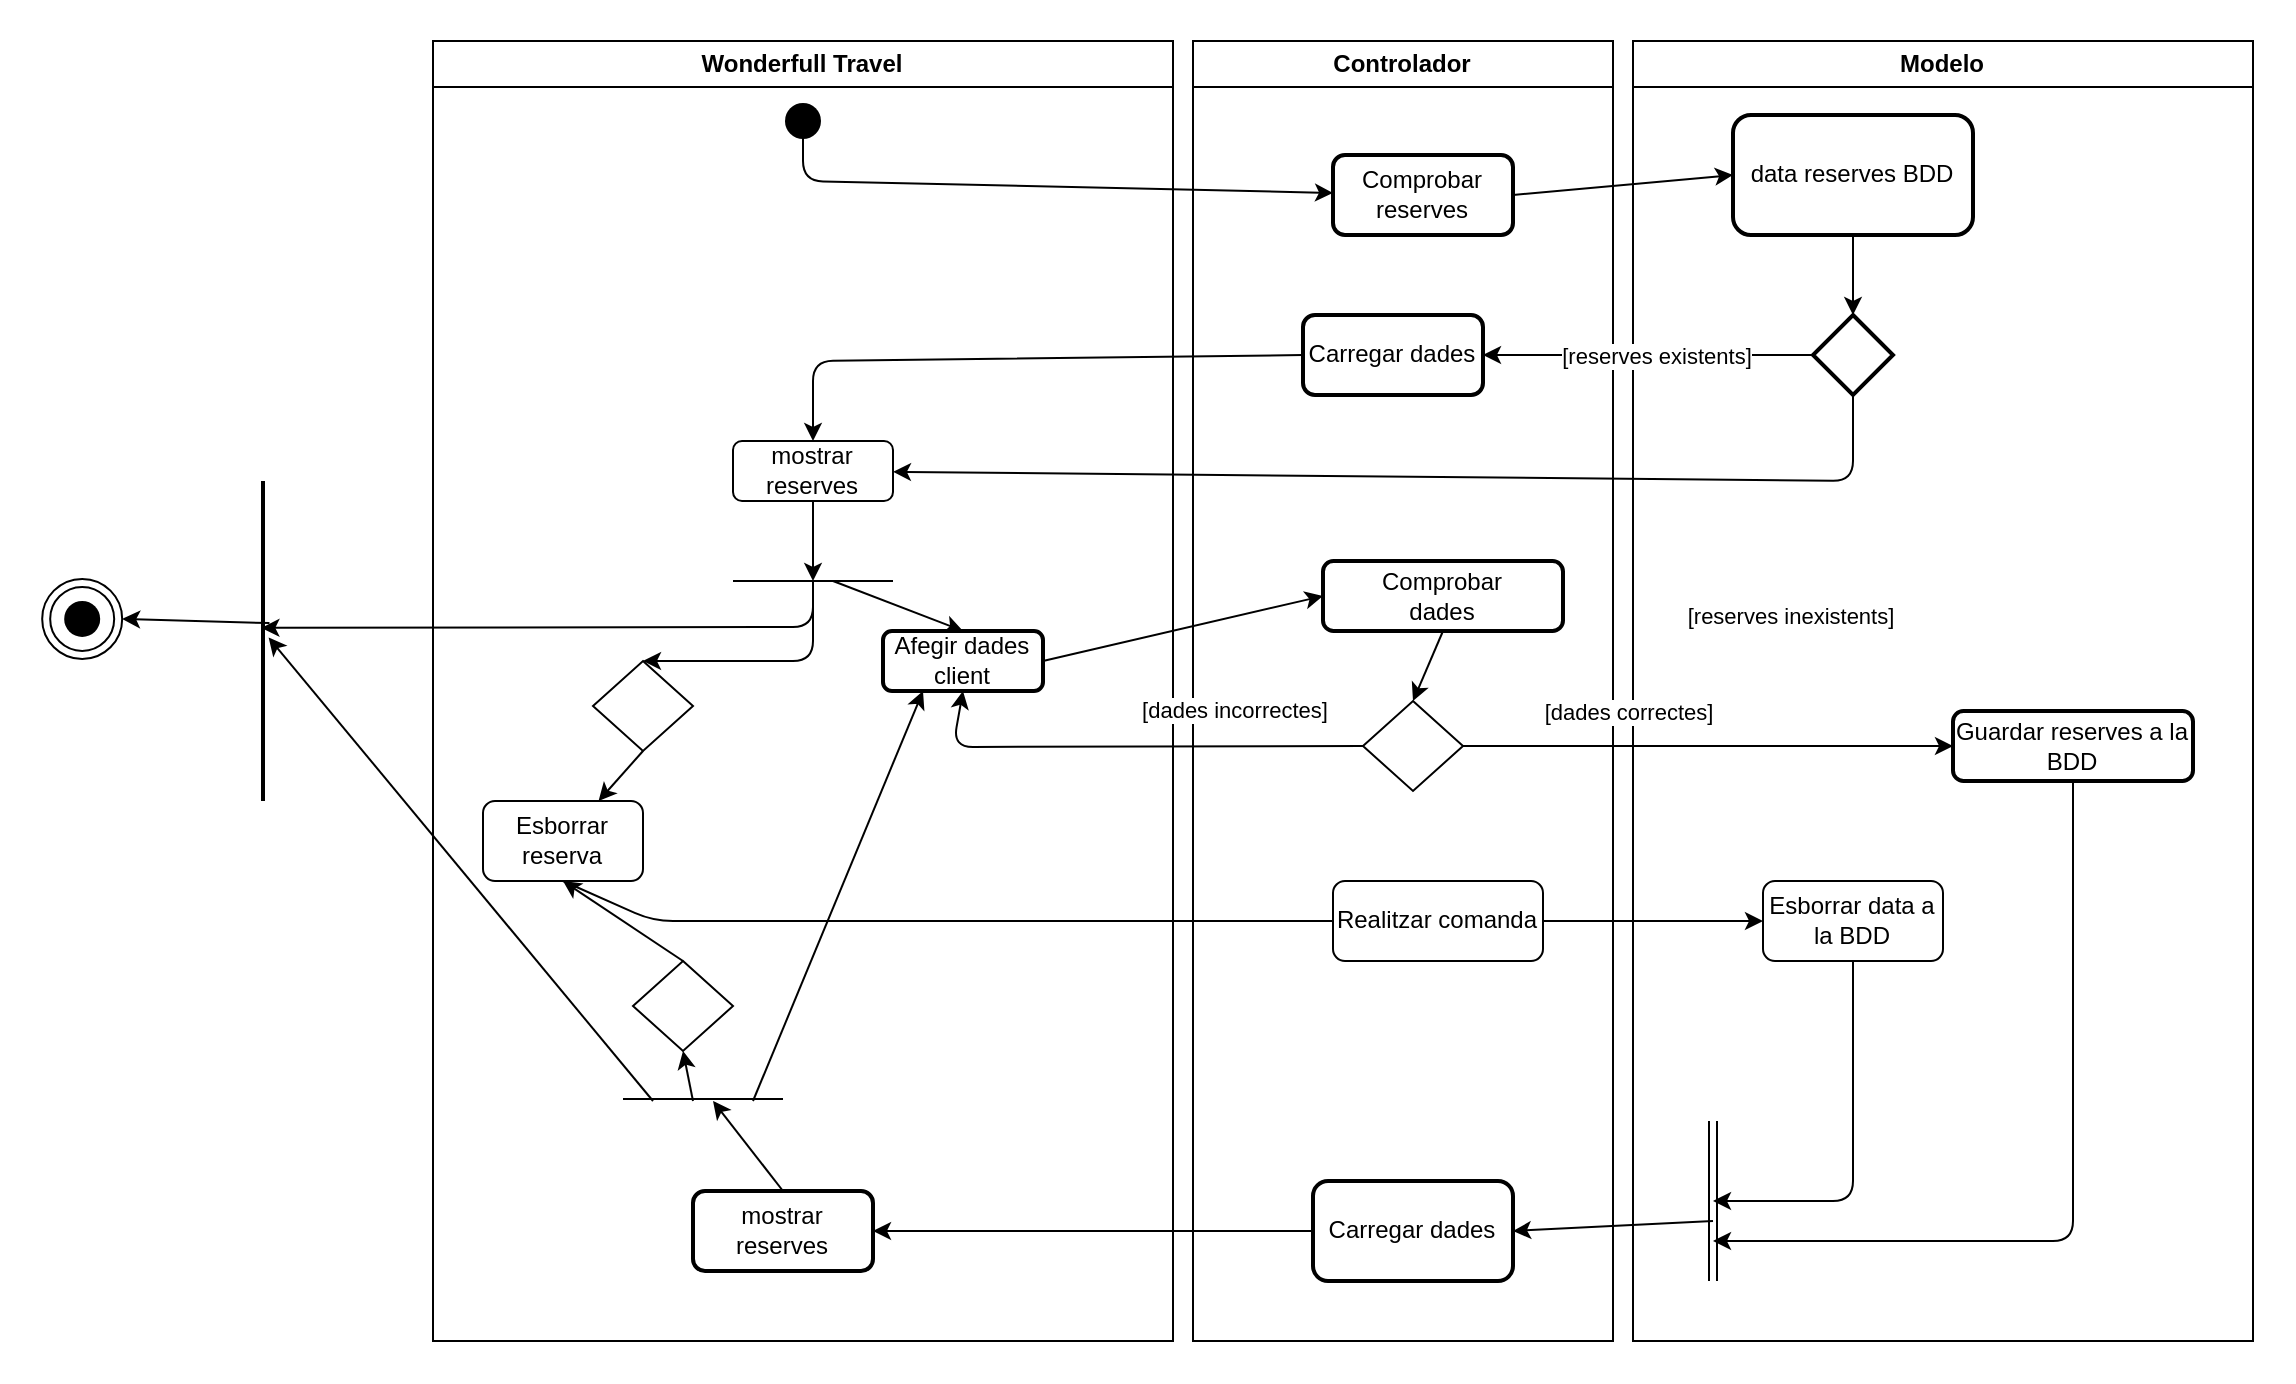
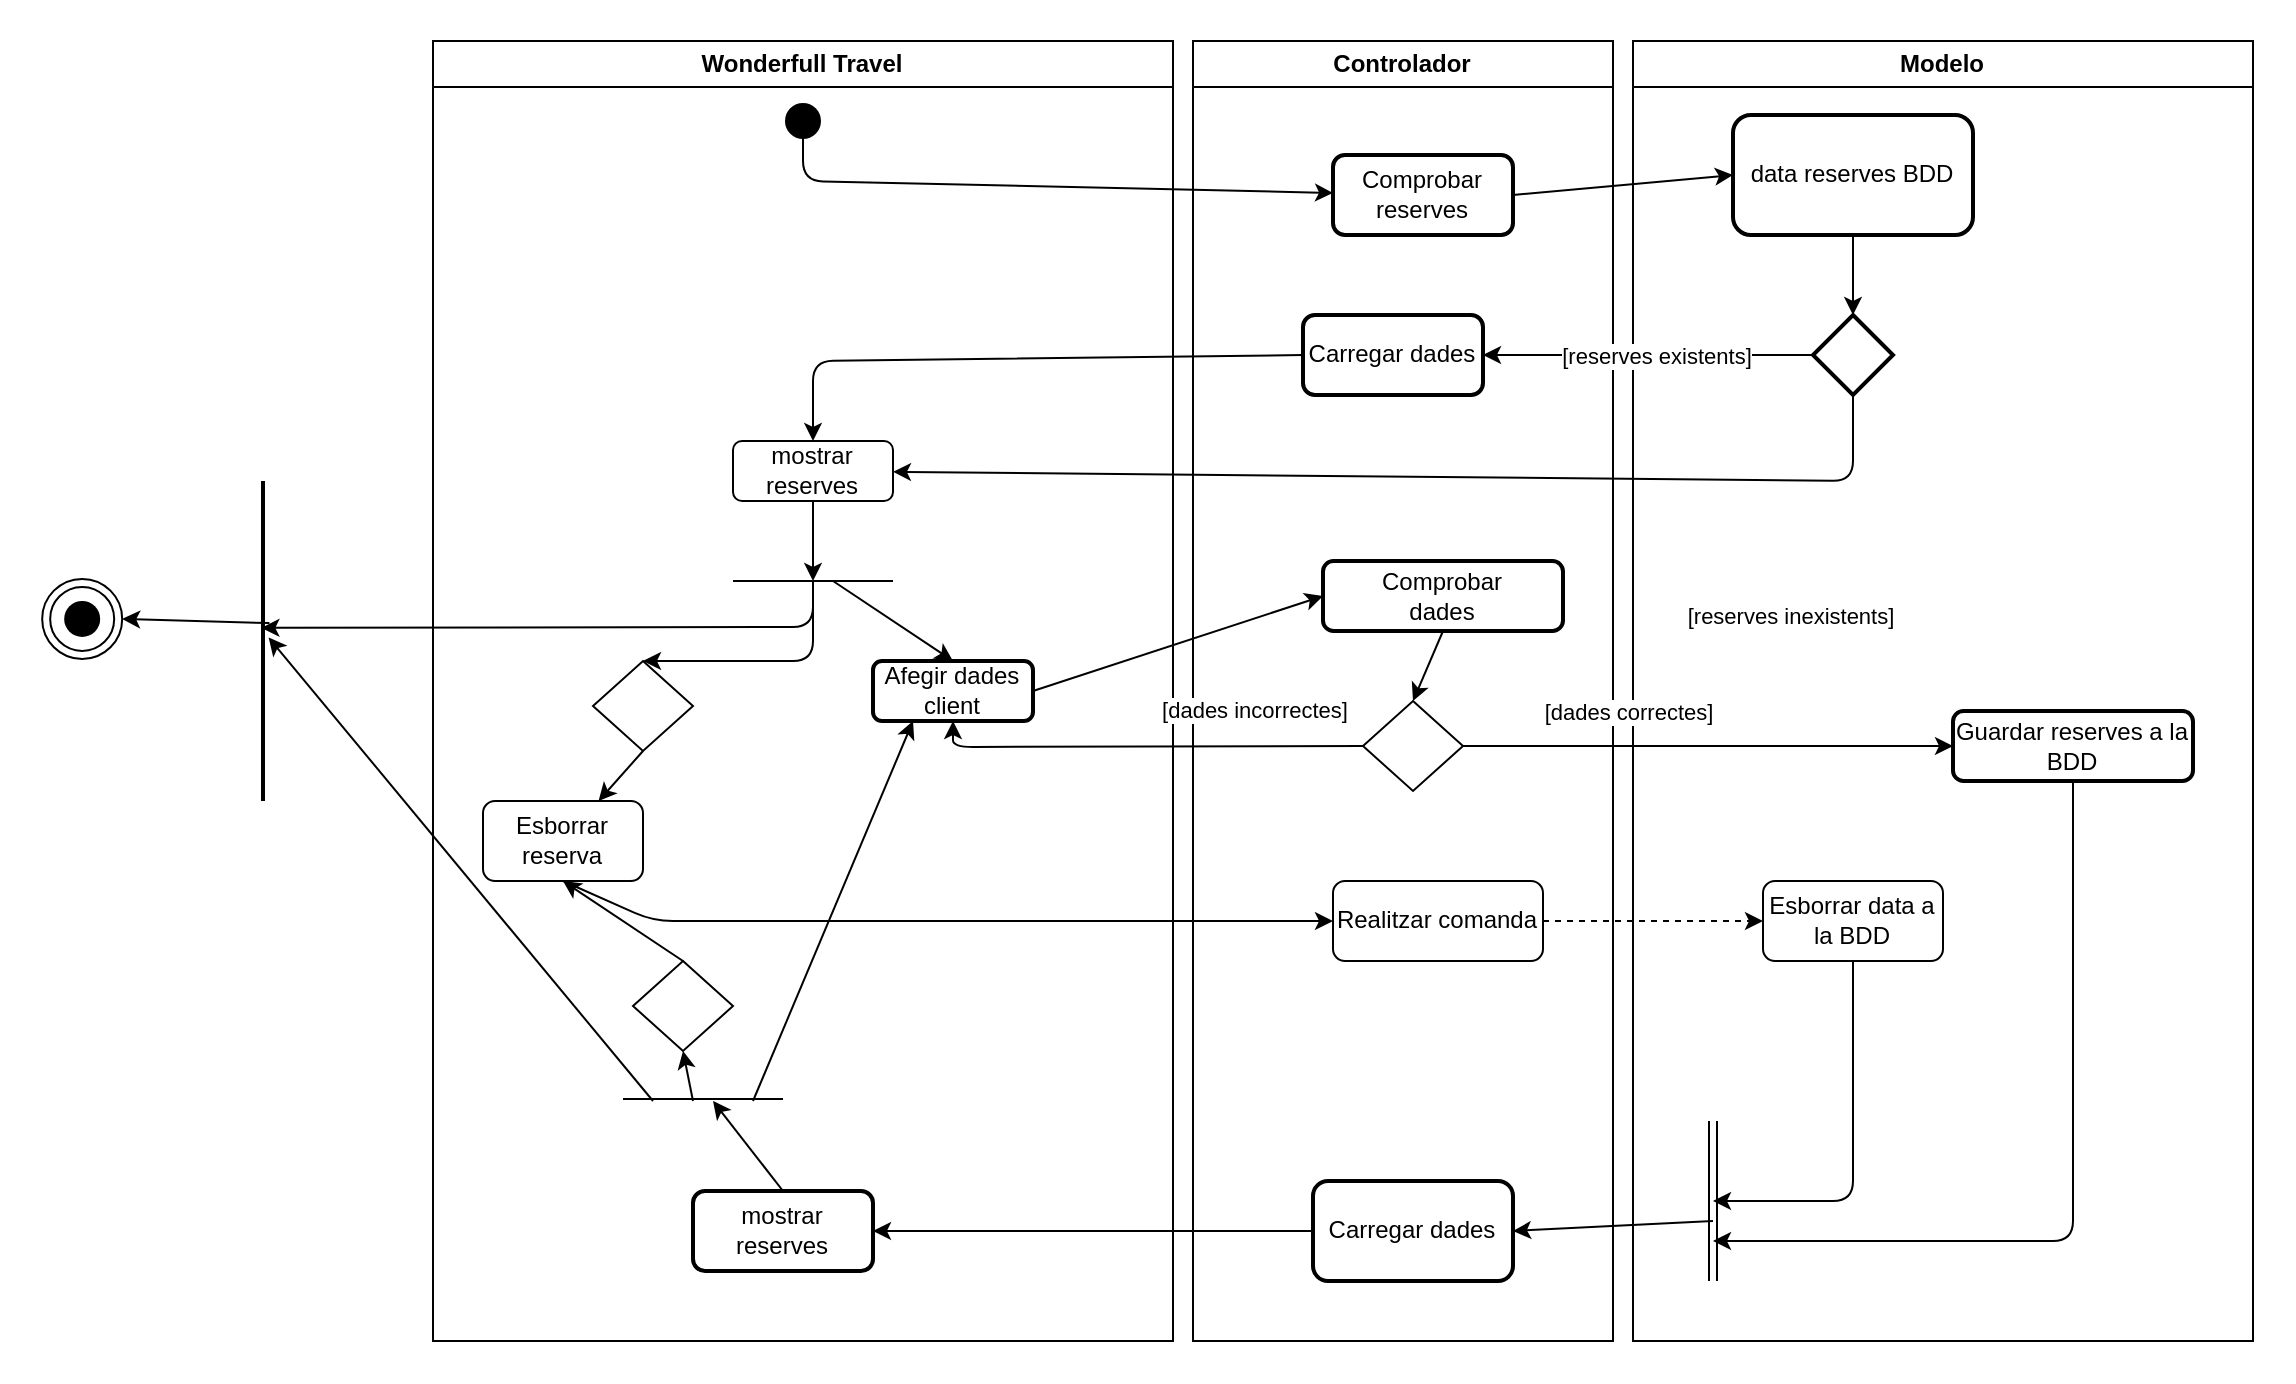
node "Afegir dades client": moved (963, 661) -> (953, 691)
edge "Esborrar reserva" -- "Realitzar comanda": arrowhead none -> classic
edge "Realitzar comanda" -> "Esborrar data a la BDD": style solid -> dashed
